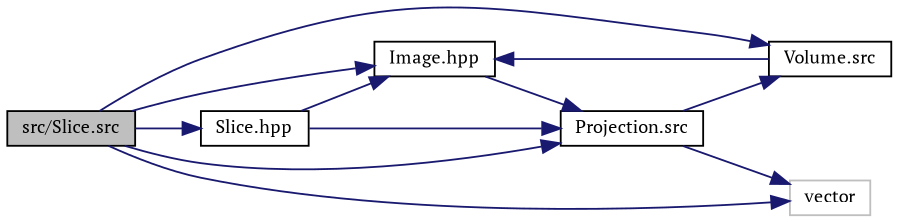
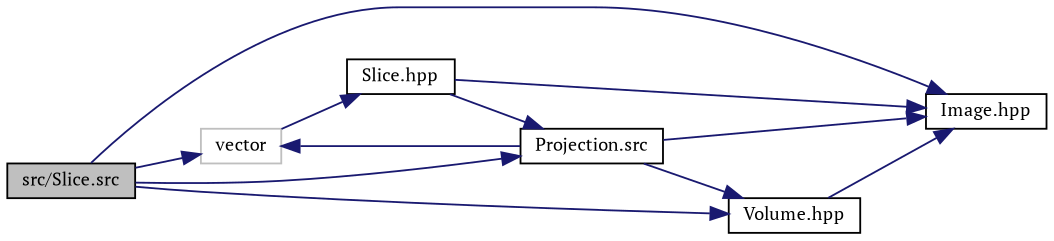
node "Volume.src": label "Volume.src" -> "Volume.hpp"
edge "Image.hpp" -> "Projection.src": reversed
edge "src/Slice.src" -> "Slice.hpp": now "vector" -> "Slice.hpp"
